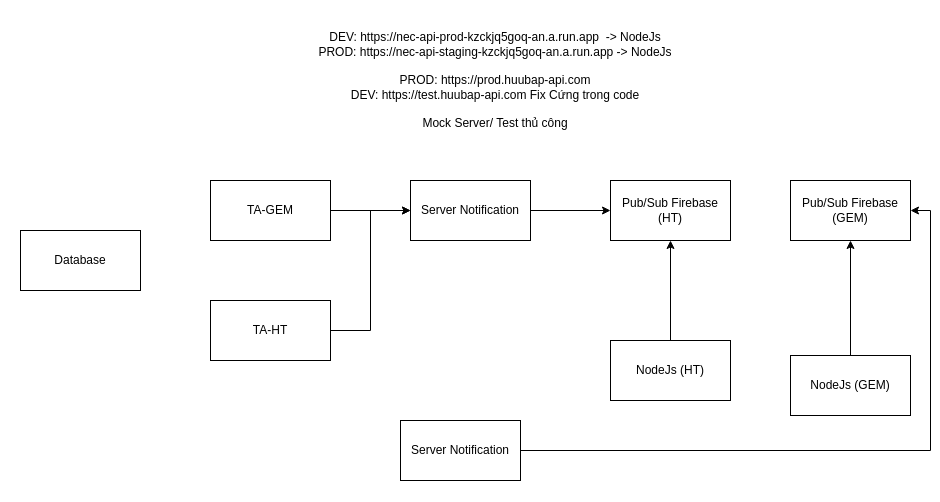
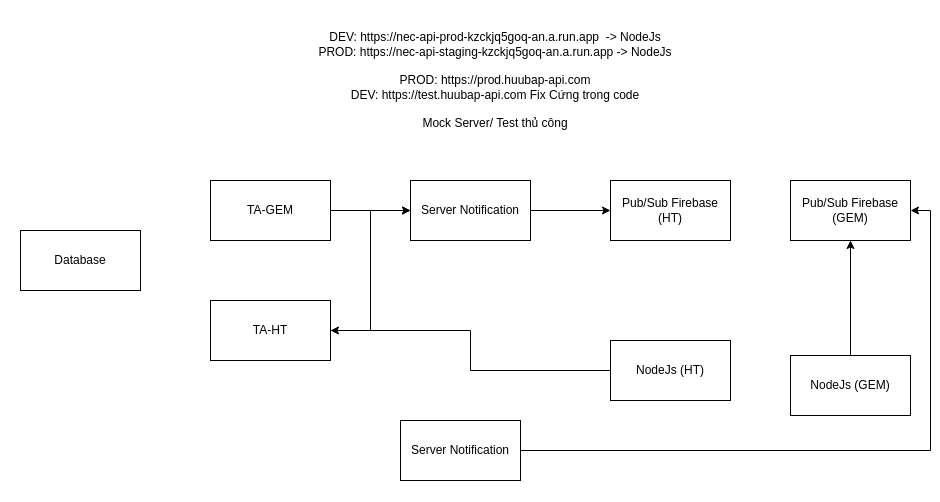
edge "NodeJs (HT)" -> "Pub/Sub Firebase (HT)": now "NodeJs (HT)" -> "TA-HT"
